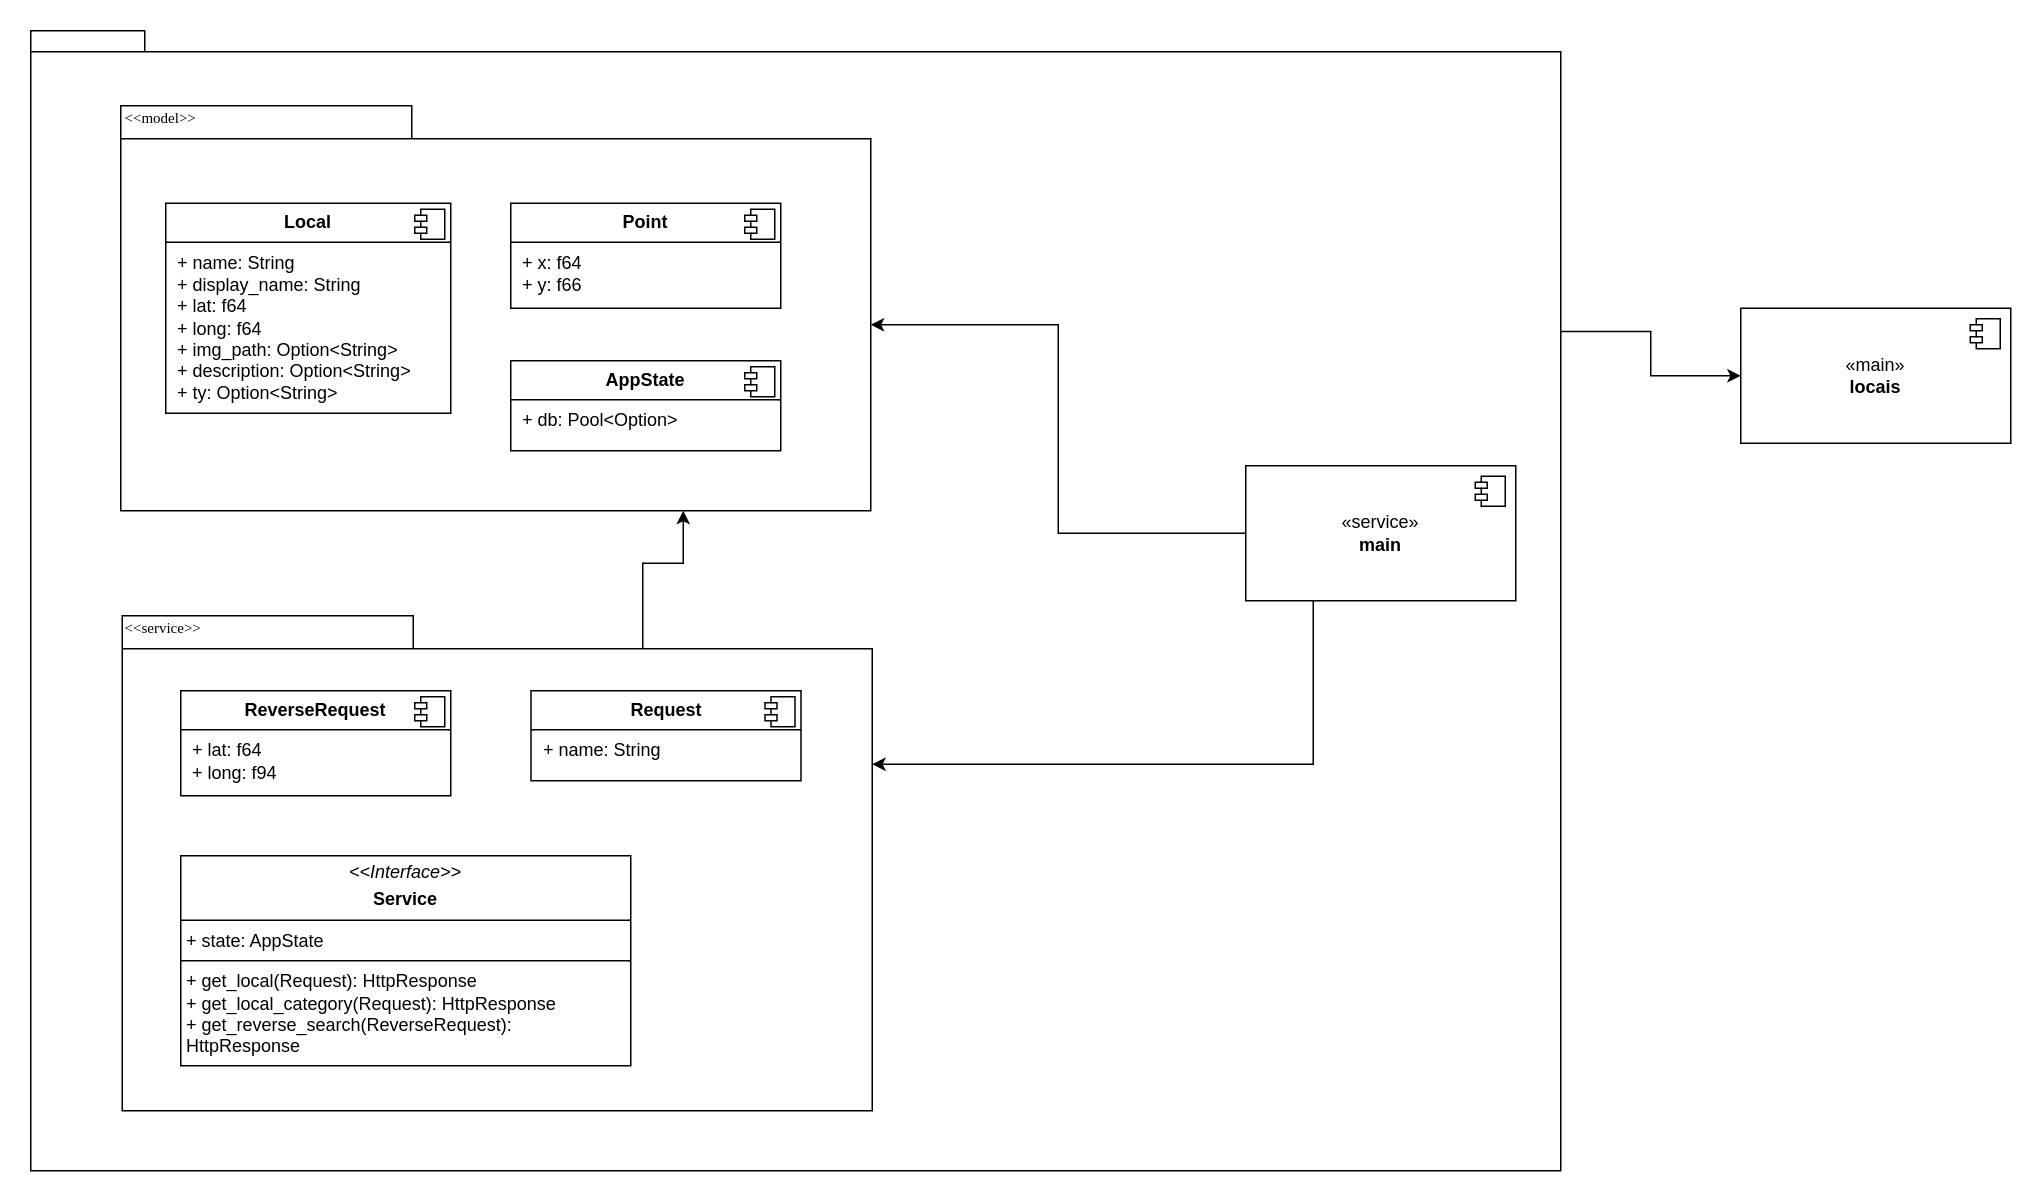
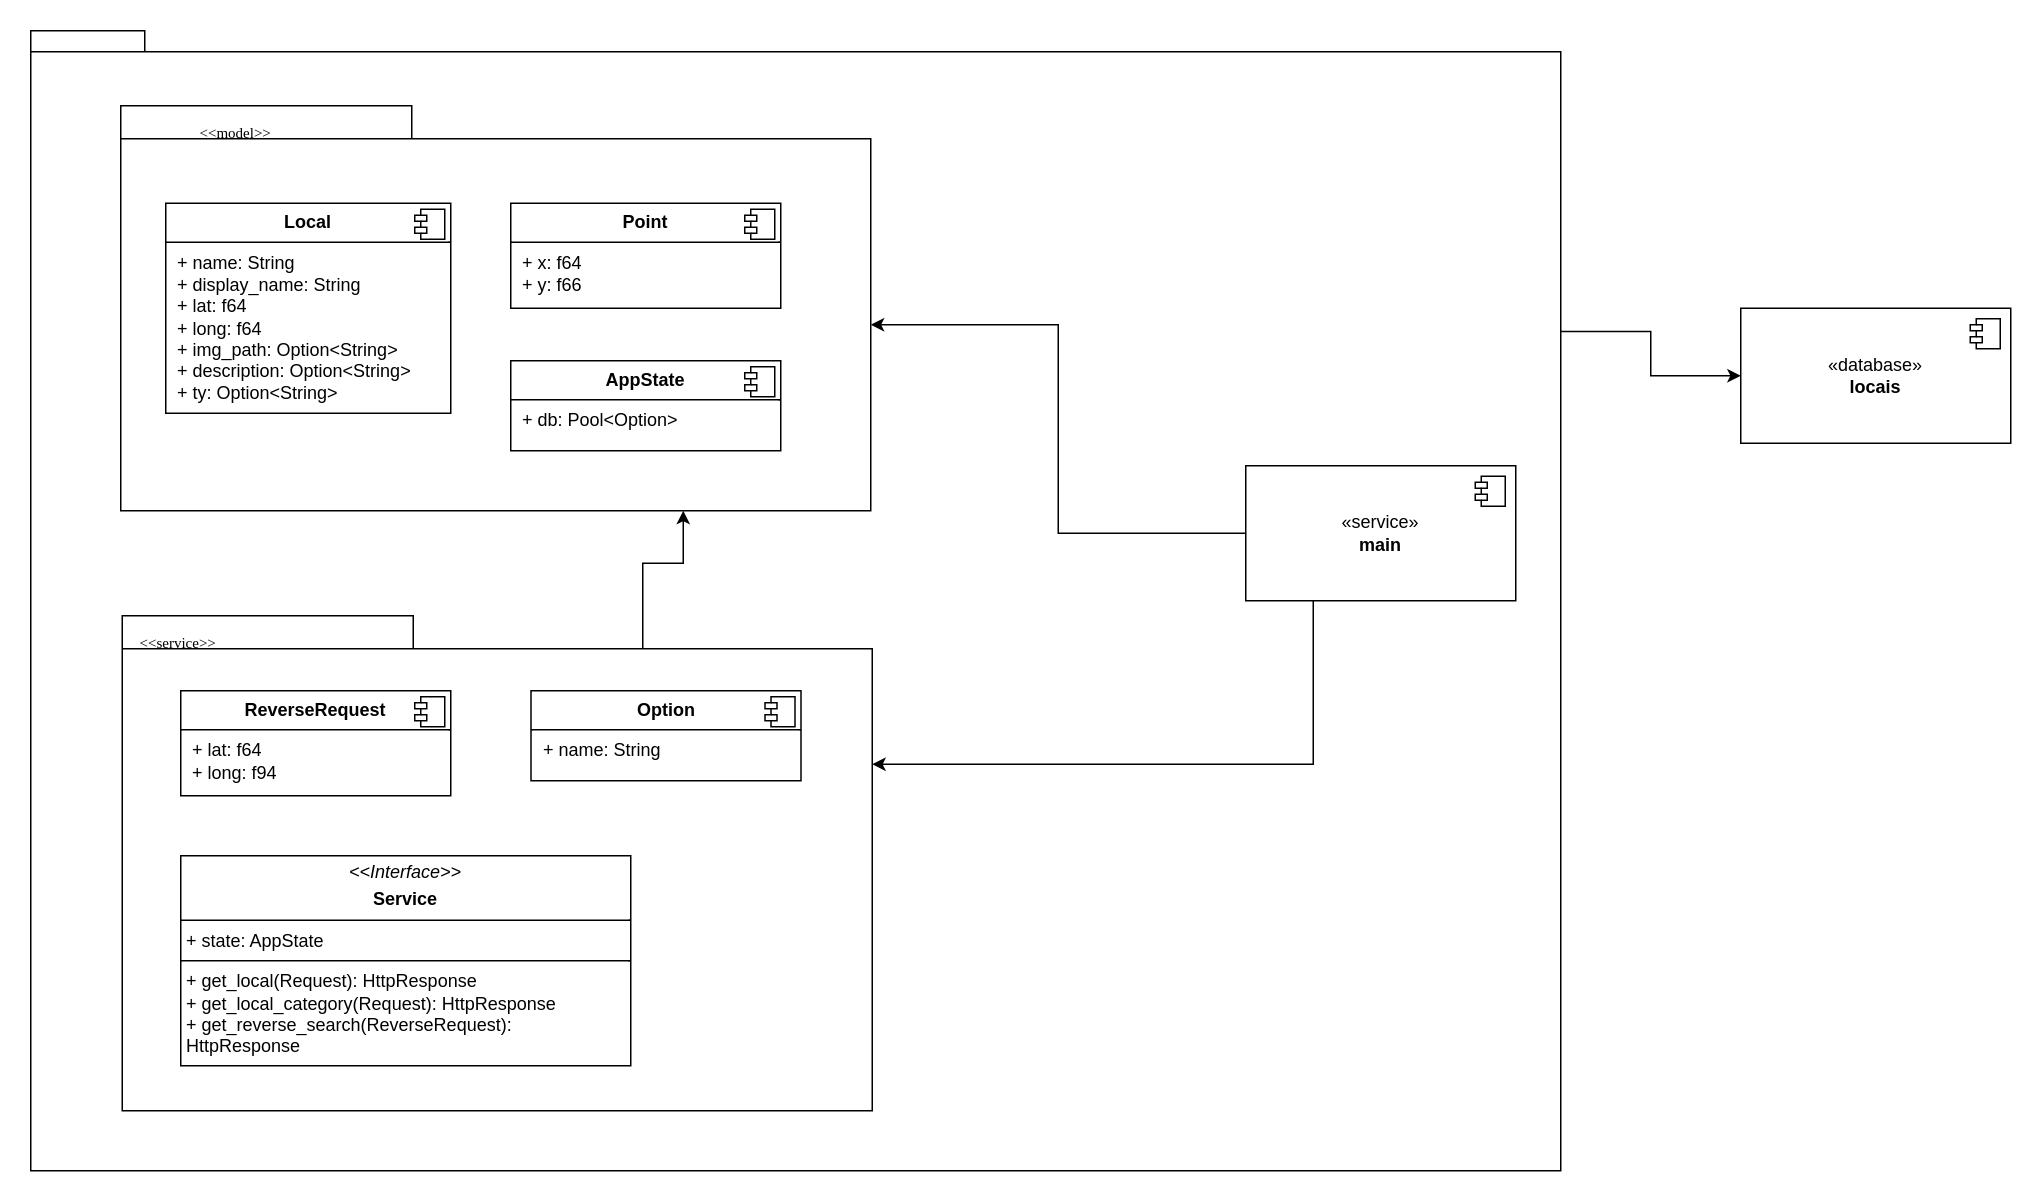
node "<<model>>": moved (220, 121) -> (295, 136)
node "«main» locais": label "«main» locais" -> "«database» locais"
node "<<service>>": moved (220, 631) -> (235, 646)
node "Request + name: String": label "Request + name: String" -> "Option + name: String"
